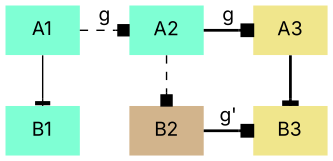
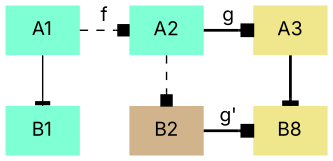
edge "A1" -> "A2": label "g" -> "f"
node "B3": label "B3" -> "B8"
